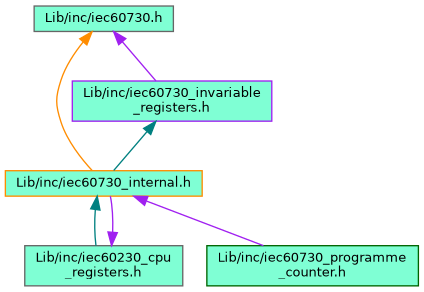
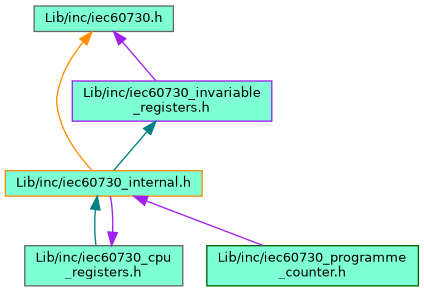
node "Lib/inc/iec60230_cpu _registers.h": label "Lib/inc/iec60230_cpu _registers.h" -> "Lib/inc/iec60730_cpu _registers.h"
